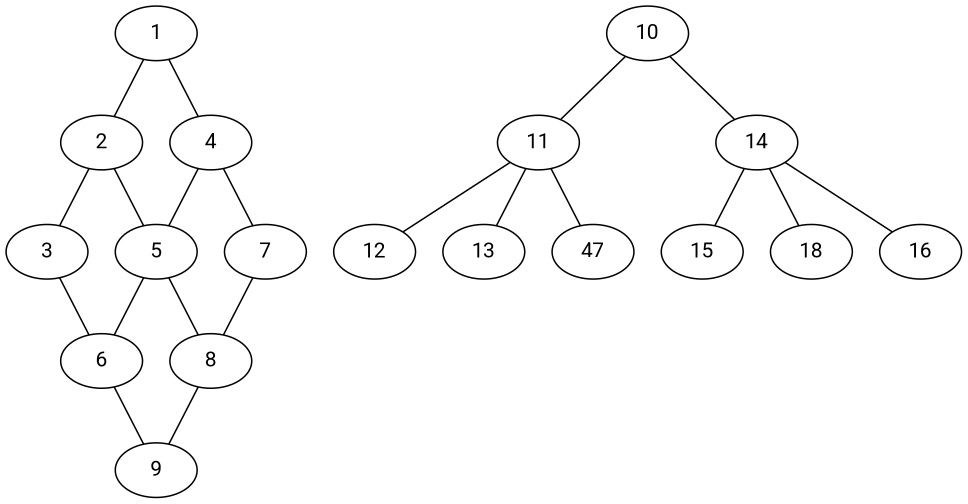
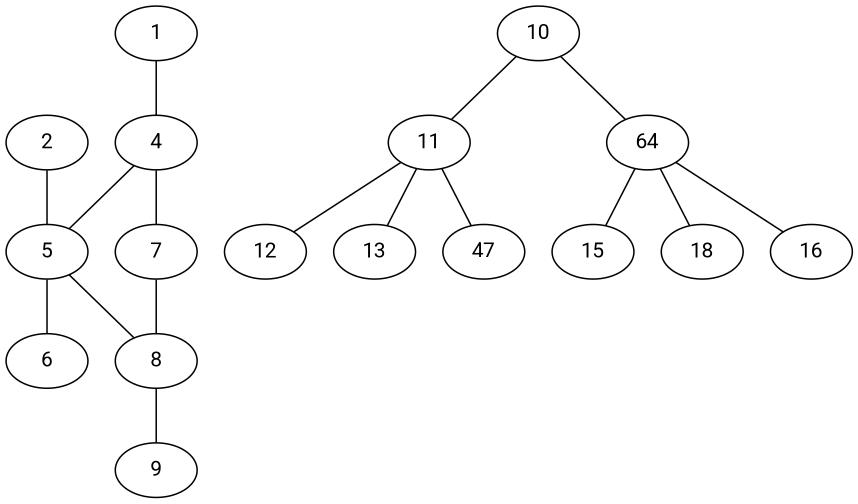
edge "1" -- "2": removed
node "14": label "14" -> "64"
node "3": removed
edge "6" -- "9": removed
